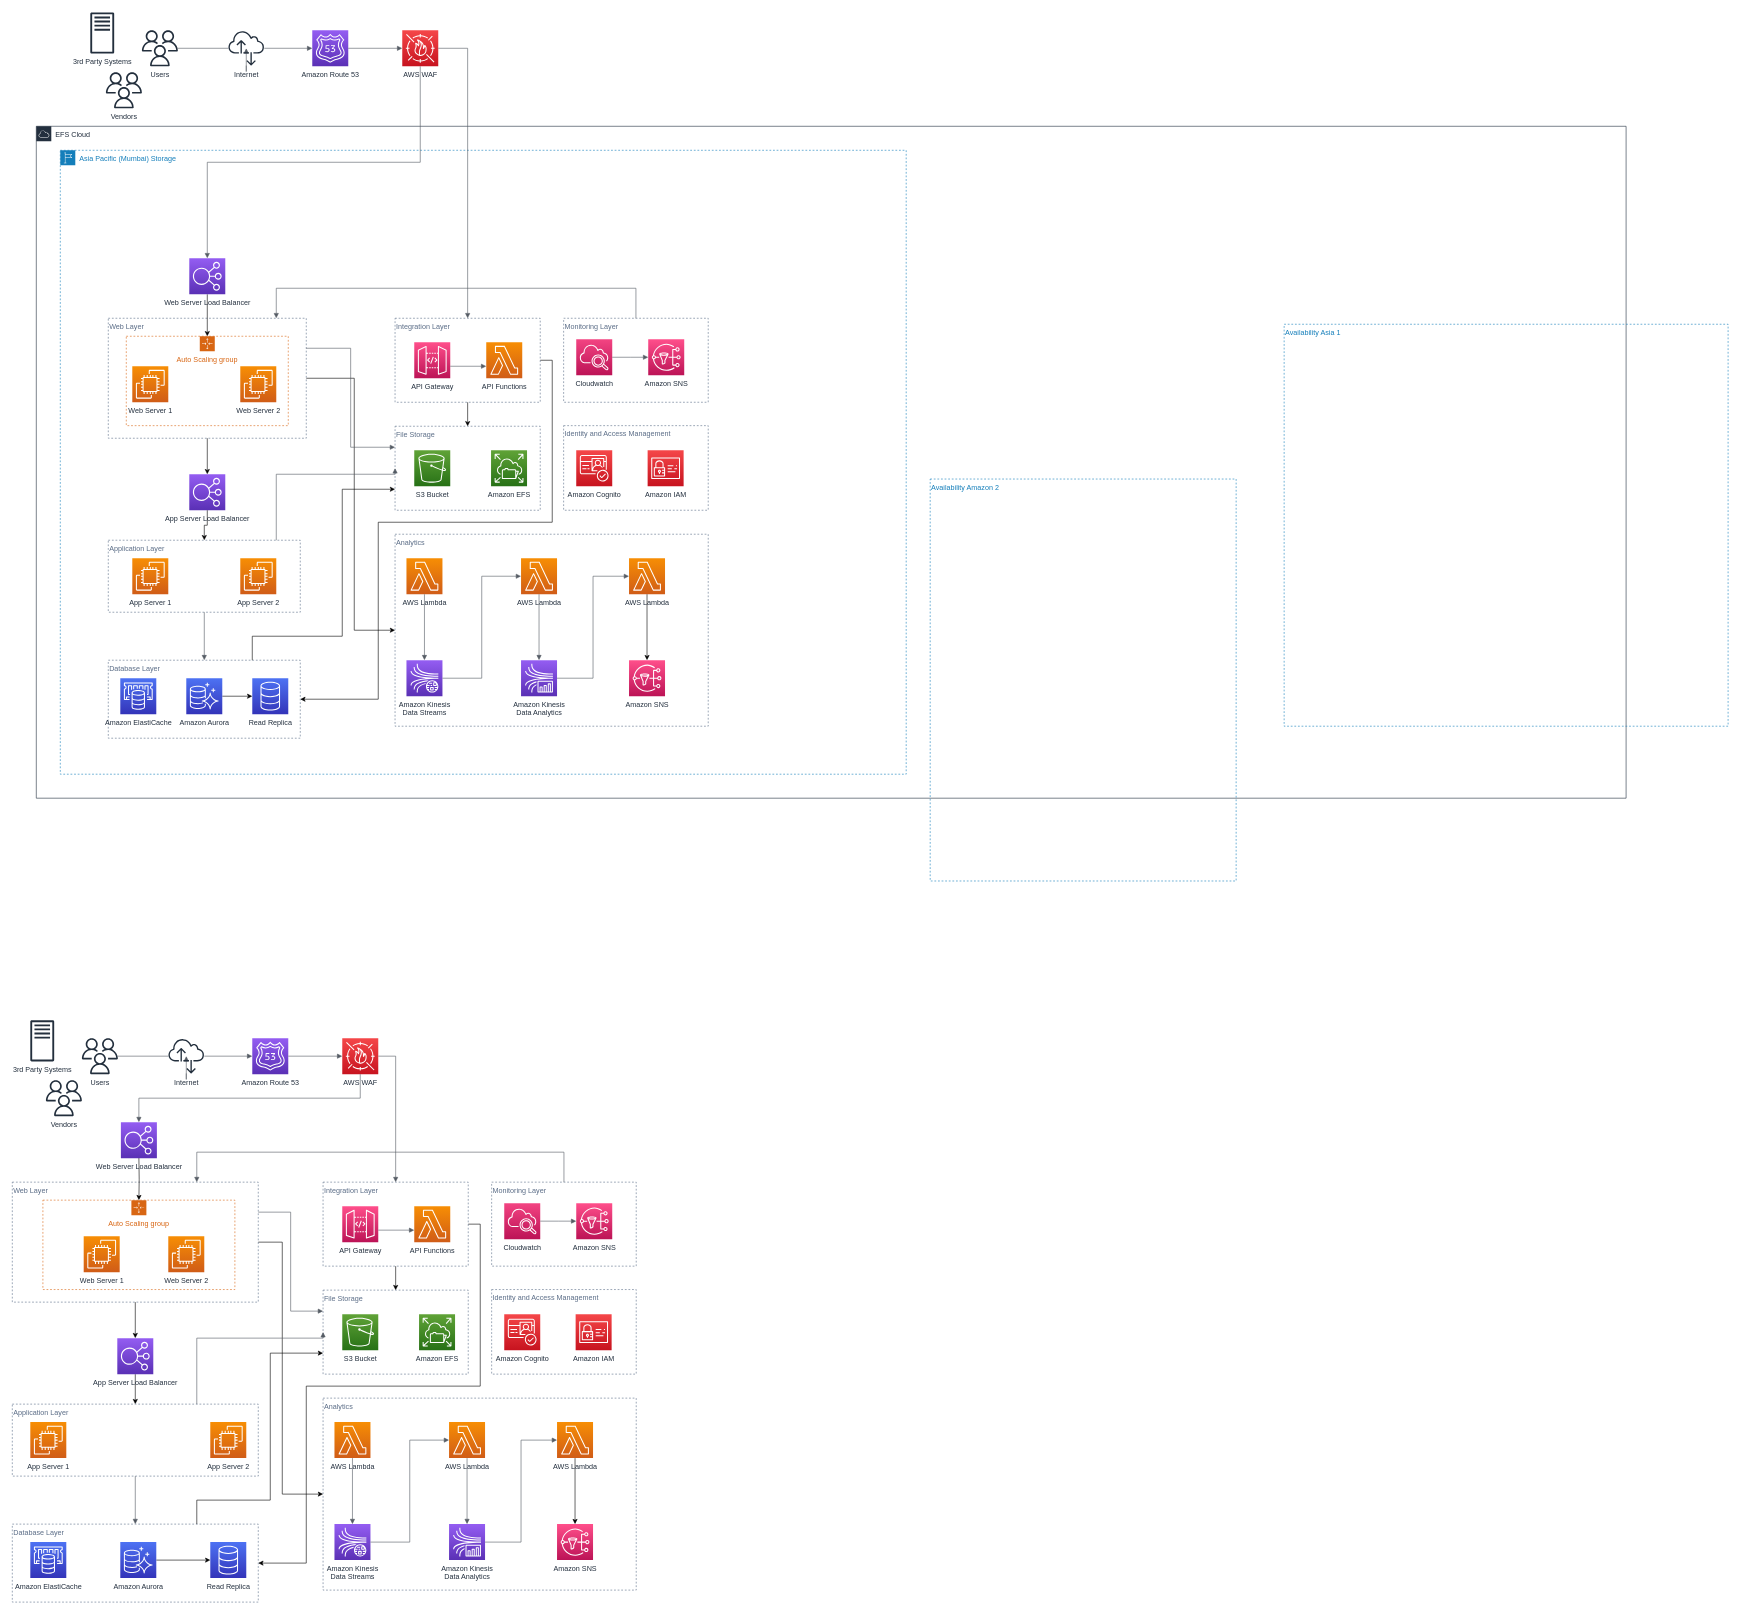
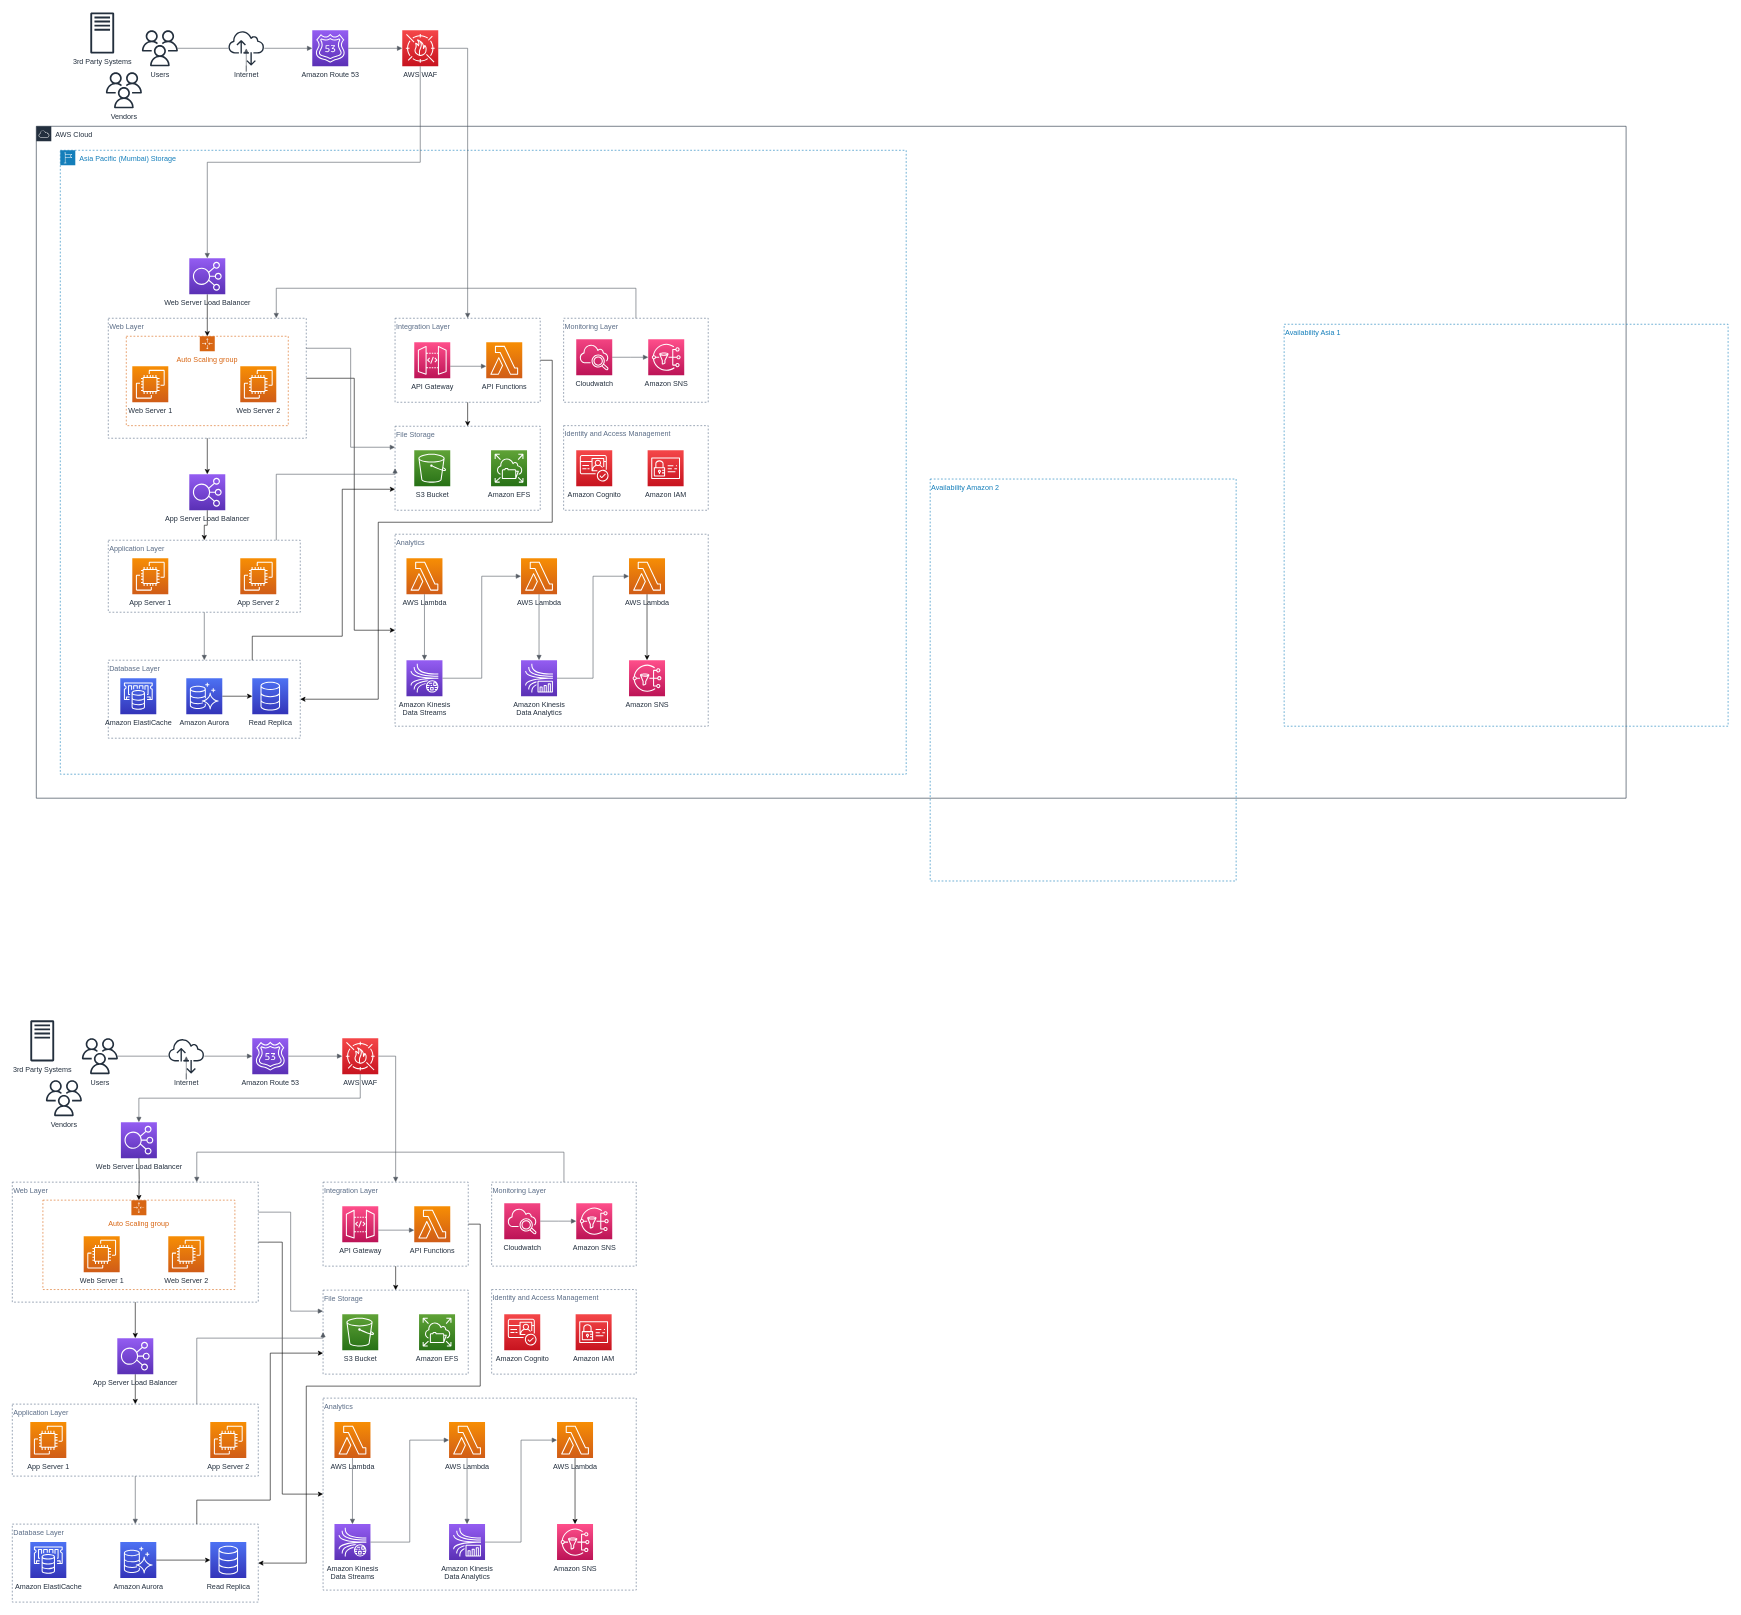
node "EFS Cloud": label "EFS Cloud" -> "AWS Cloud"
